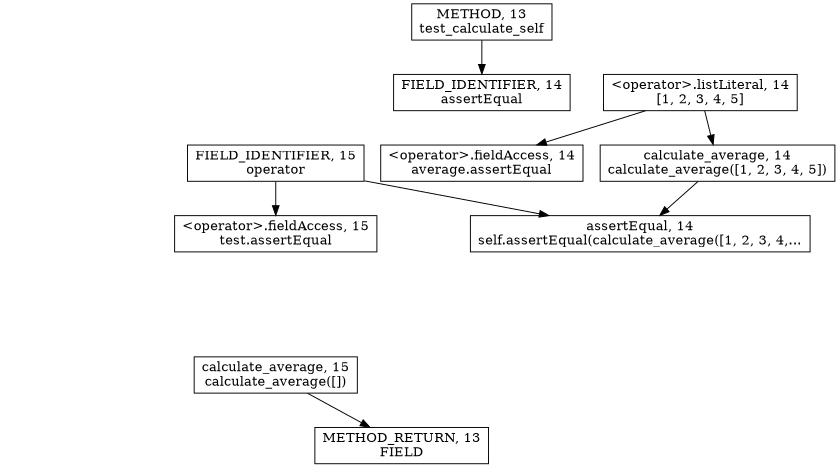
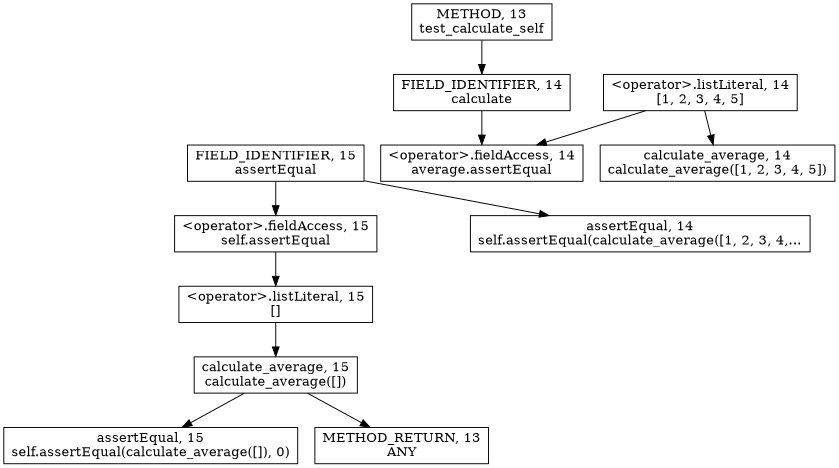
node "FIELD_IDENTIFIER, 14": text "assertEqual" -> "calculate"
edge "FIELD_IDENTIFIER, 14" -> "<operator>.fieldAccess, 14": added
node "FIELD_IDENTIFIER, 15": text "operator" -> "assertEqual"
edge "calculate_average, 14" -> "assertEqual, 14": removed
node "<operator>.fieldAccess, 15": text "test.assertEqual" -> "self.assertEqual"
node "<operator>.listLiteral, 15": added
node "assertEqual, 15": added
node "METHOD_RETURN, 13": text "FIELD" -> "ANY"
